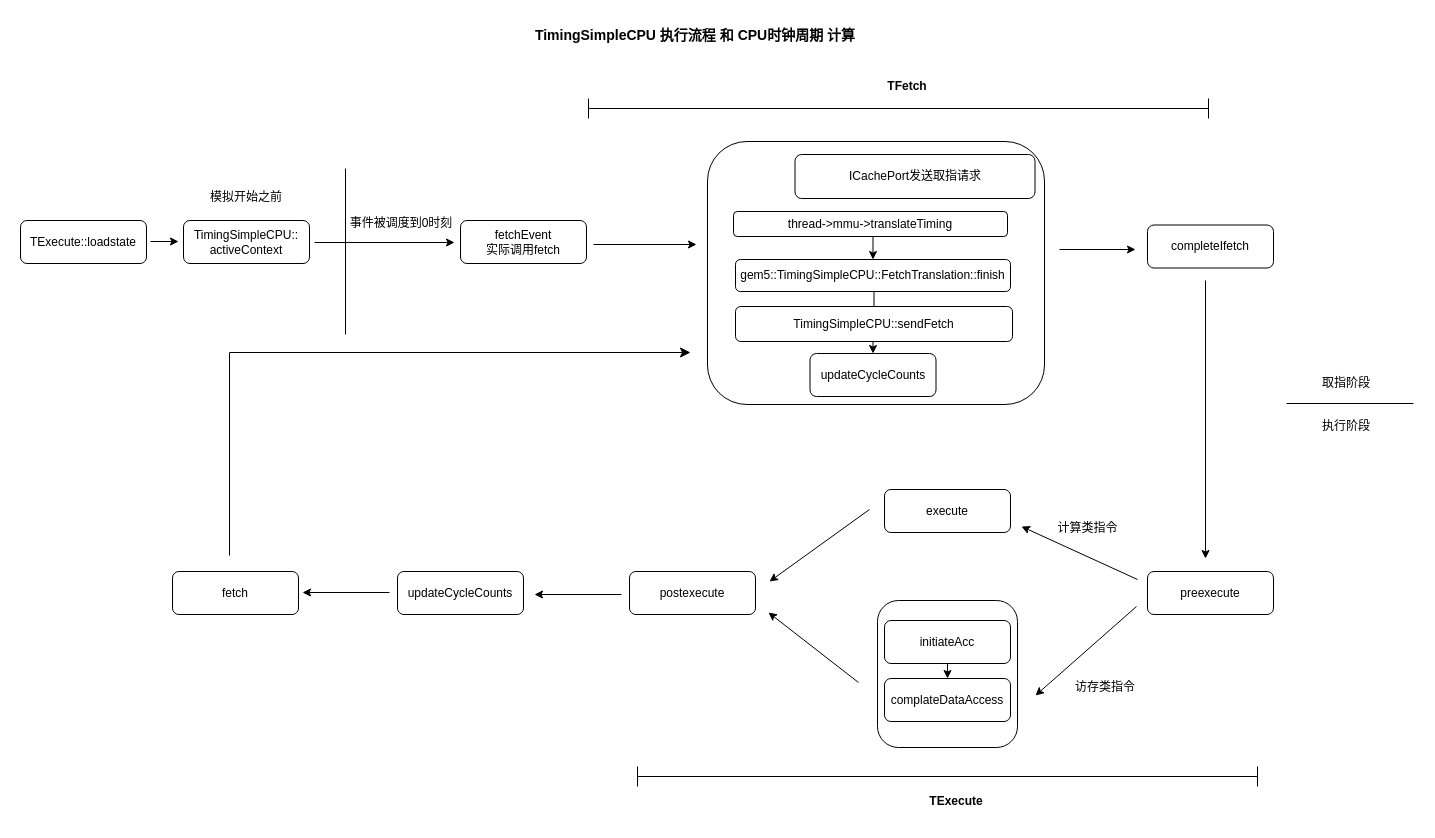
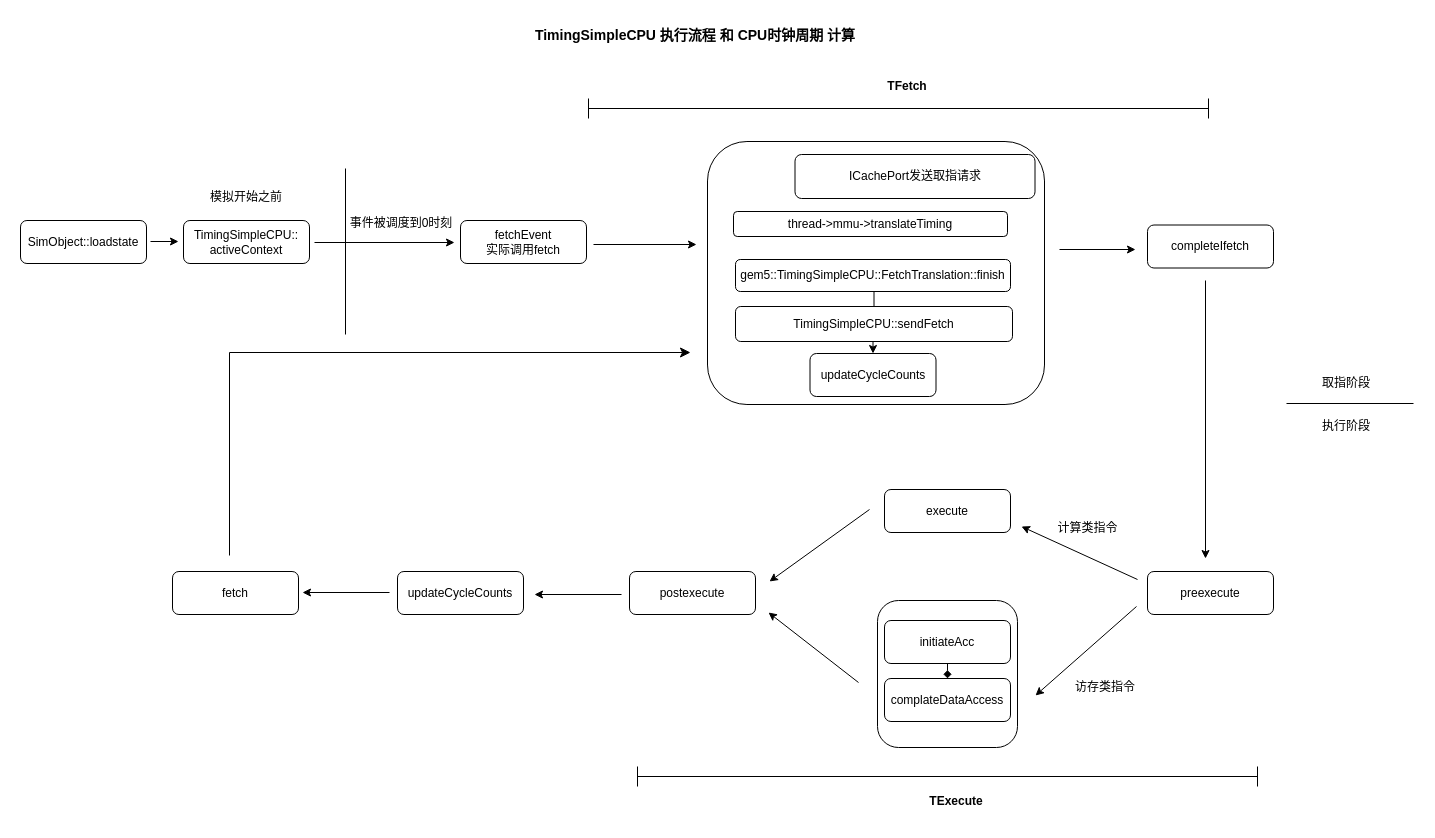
node "TExecute::loadstate": label "TExecute::loadstate" -> "SimObject::loadstate"
edge "thread->mmu->translateTiming" -> "gem5::TimingSimpleCPU::FetchTranslation::finish": removed
edge "initiateAcc" -> "complateDataAccess": arrowhead classic -> diamond
